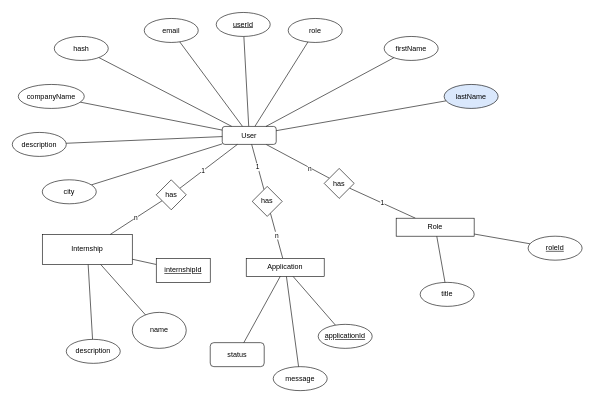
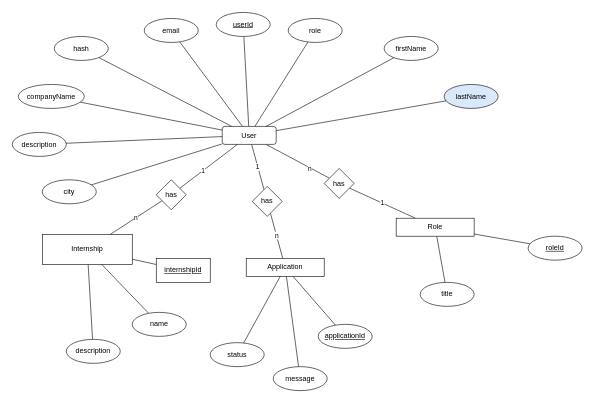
node "name": size 54x36 -> 54x24
node "status": shape rounded rectangle -> ellipse
